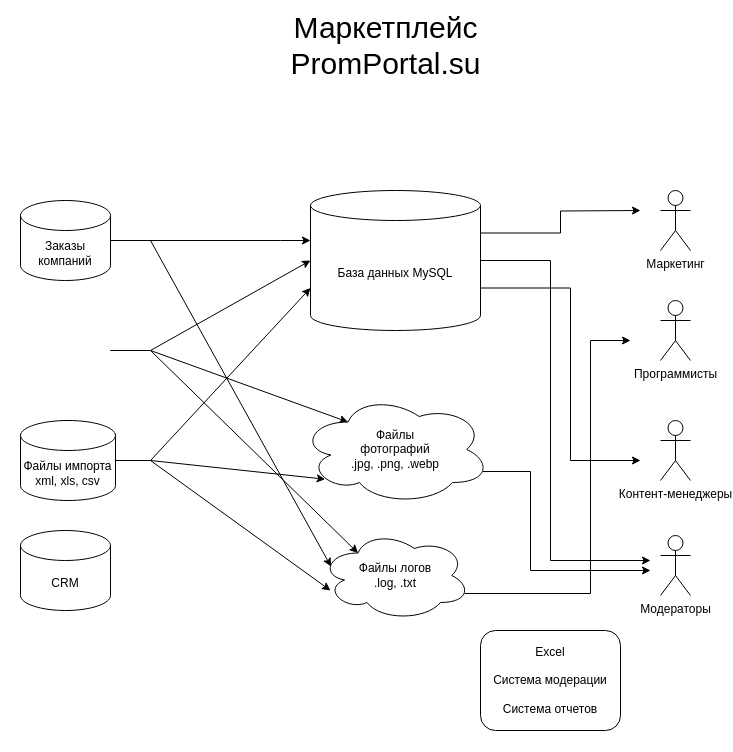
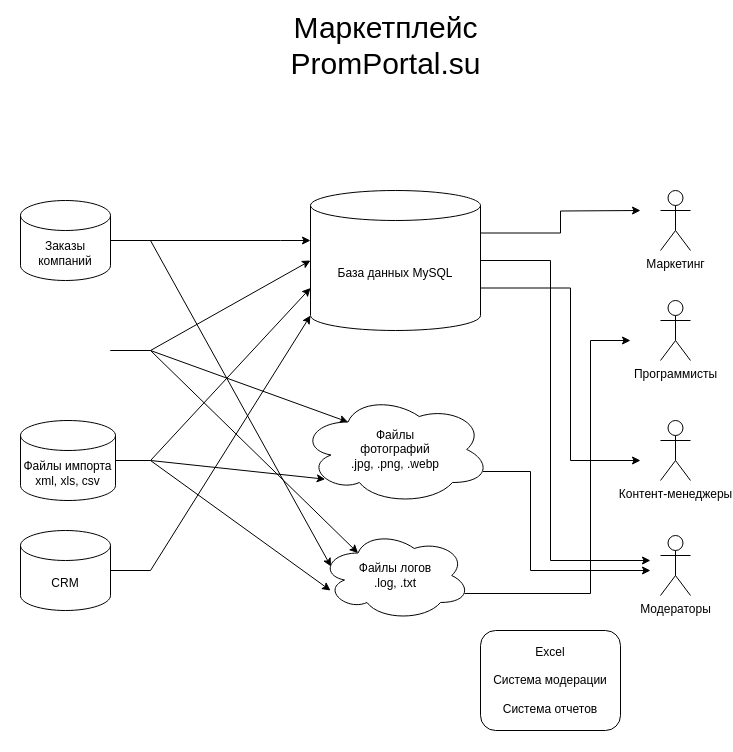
edge "CRM" -> "База данных MySQL": added
